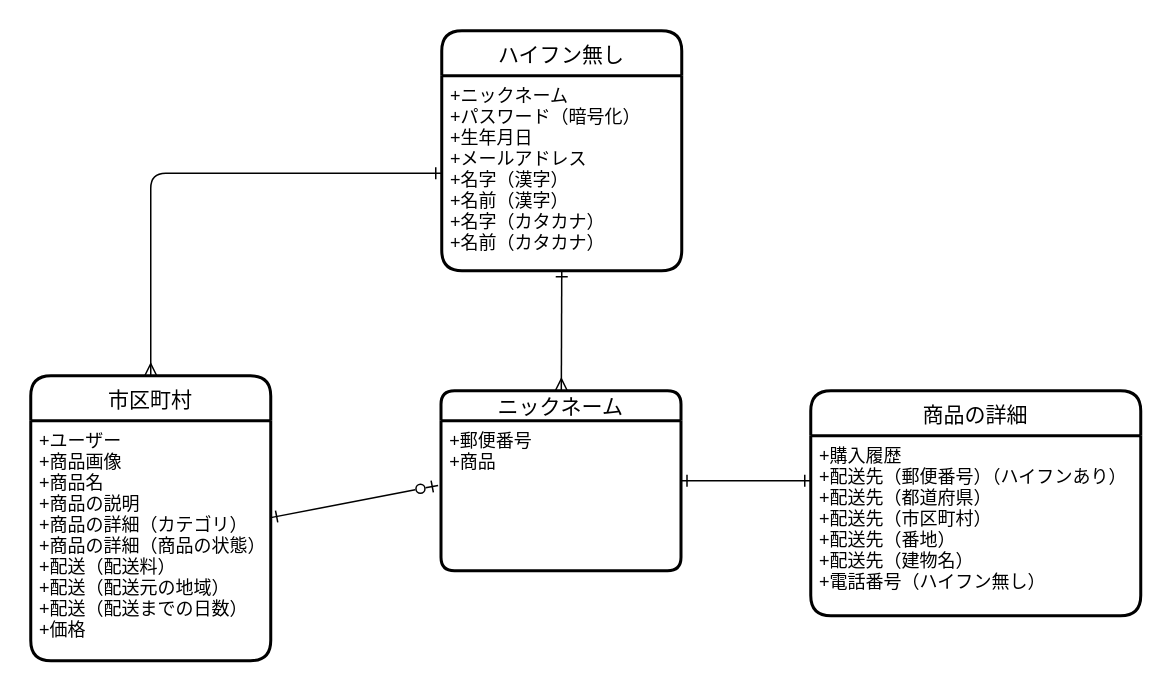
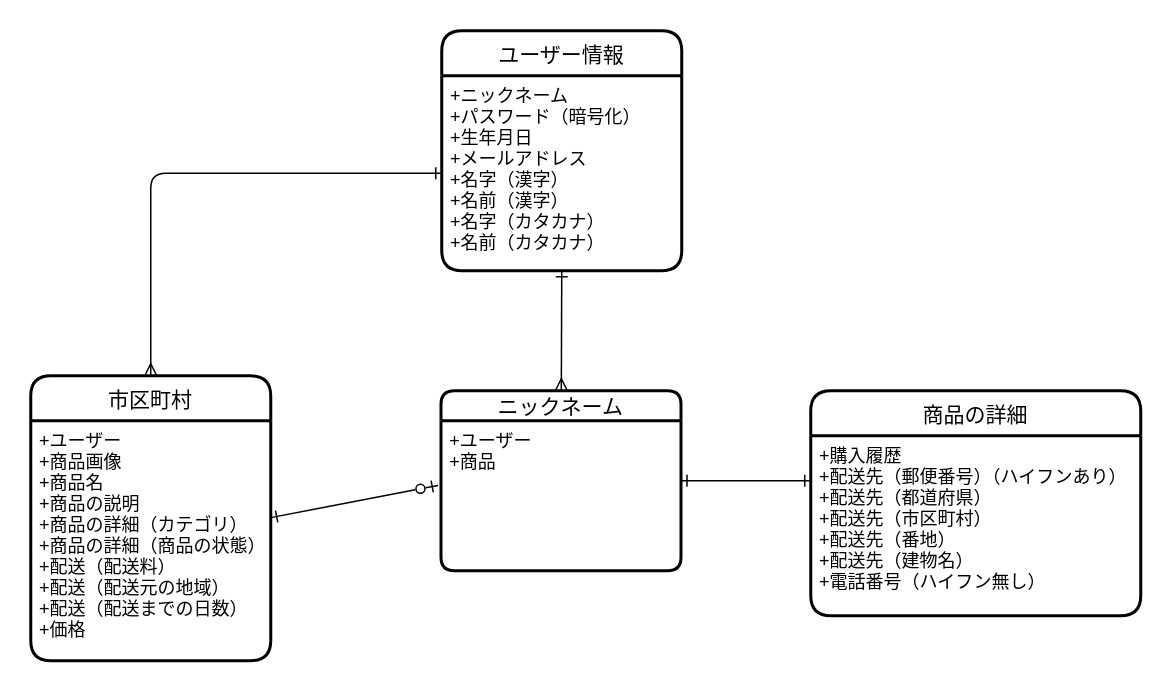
node "ハイフン無し": label "ハイフン無し" -> "ユーザー情報"
node "+郵便番号 +商品": label "+郵便番号 +商品" -> "+ユーザー +商品"
